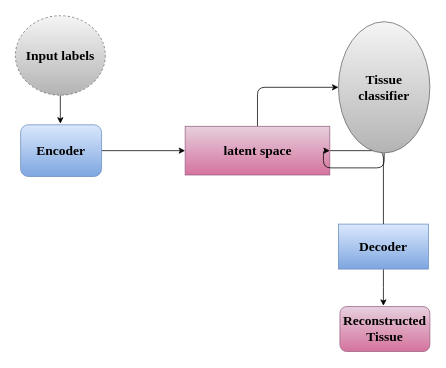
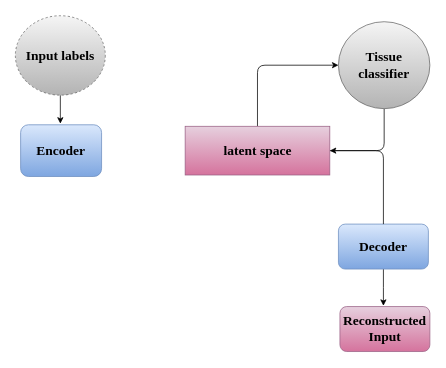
node "Tissue classifier": size 92x131 -> 92x87
edge "Encoder" -> "latent space": removed
node "Decoder": shape rectangle -> rounded rectangle
node "Reconstructed Tissue": label "Reconstructed Tissue" -> "Reconstructed Input"
